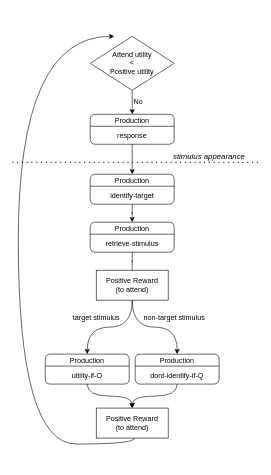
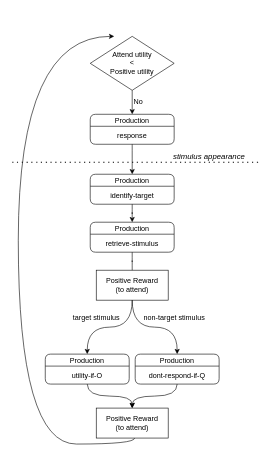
node "dont-identify-if-Q": label "dont-identify-if-Q" -> "dont-respond-if-Q"
